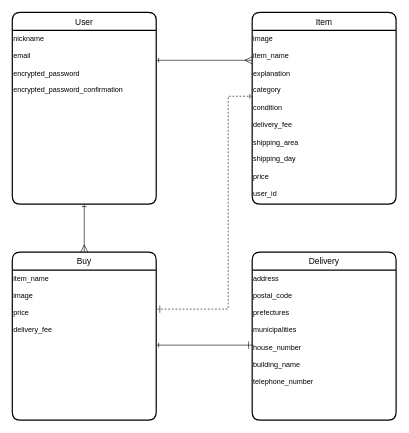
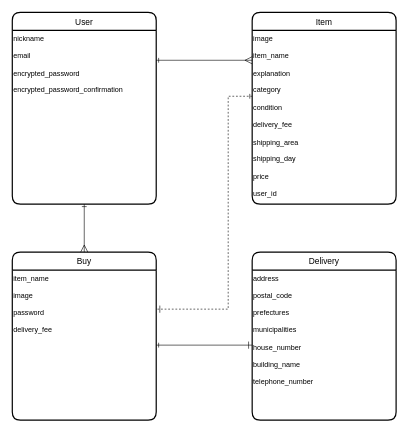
node "item_name image price delivery_fee": label "item_name image price delivery_fee" -> "item_name image password delivery_fee"
